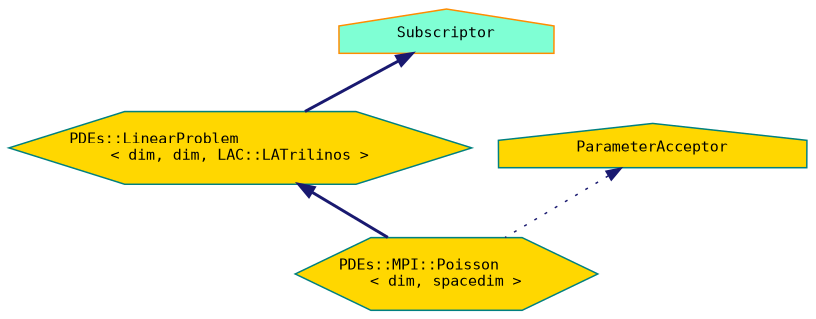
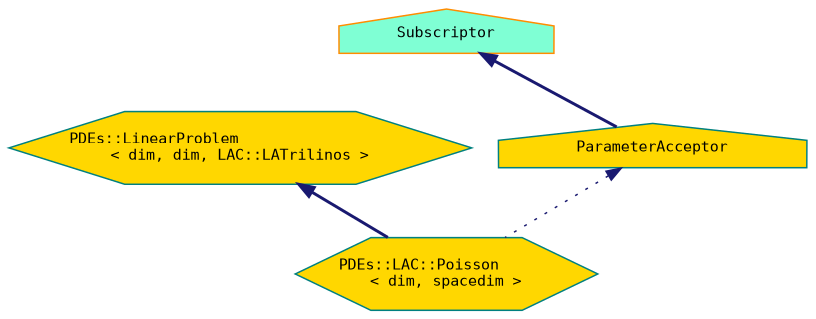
edge "PDEs::LinearProblem < dim, dim, LAC::LATrilinos >" -> "Subscriptor": now "ParameterAcceptor" -> "Subscriptor"
node "PDEs::MPI::Poisson < dim, spacedim >": label "PDEs::MPI::Poisson < dim, spacedim >" -> "PDEs::LAC::Poisson < dim, spacedim >"
